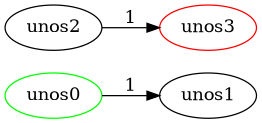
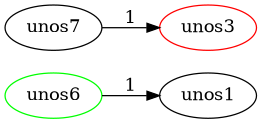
node "unos2": label "unos2" -> "unos7"
node "unos0": label "unos0" -> "unos6"
